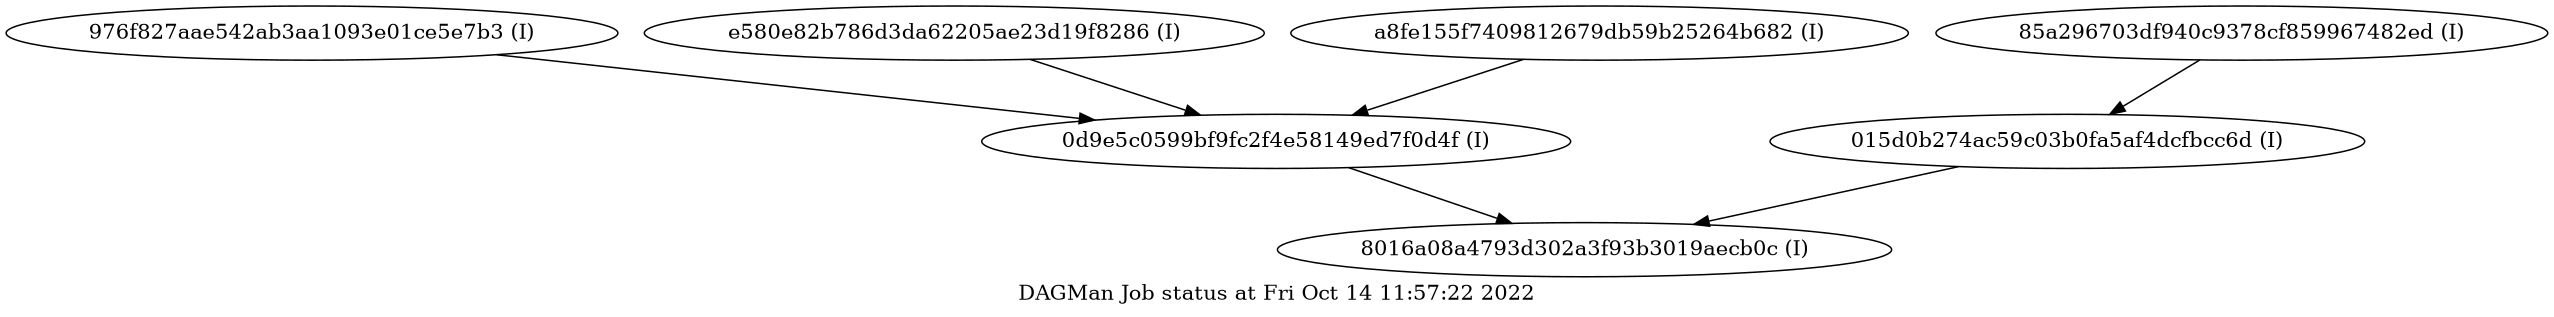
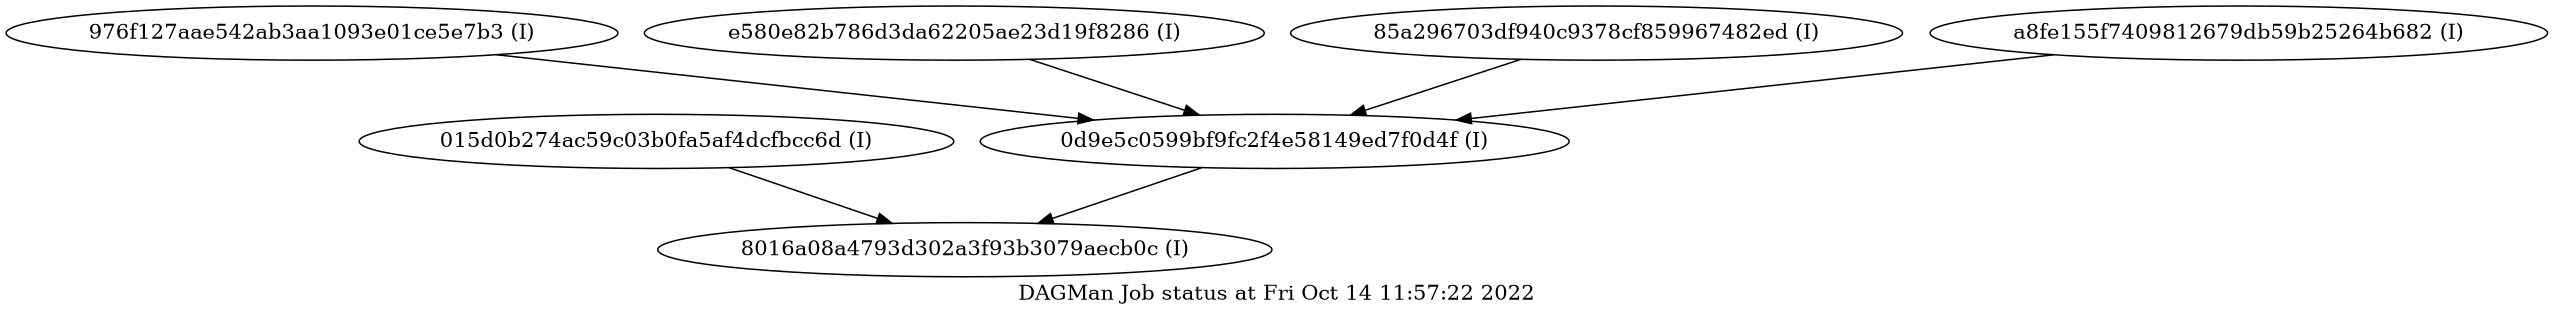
node "976f827aae542ab3aa1093e01ce5e7b3 (I)": label "976f827aae542ab3aa1093e01ce5e7b3 (I)" -> "976f127aae542ab3aa1093e01ce5e7b3 (I)"
edge "85a296703df940c9378cf859967482ed (I)" -> "015d0b274ac59c03b0fa5af4dcfbcc6d (I)": now "85a296703df940c9378cf859967482ed (I)" -> "0d9e5c0599bf9fc2f4e58149ed7f0d4f (I)"
node "8016a08a4793d302a3f93b3019aecb0c (I)": label "8016a08a4793d302a3f93b3019aecb0c (I)" -> "8016a08a4793d302a3f93b3079aecb0c (I)"
